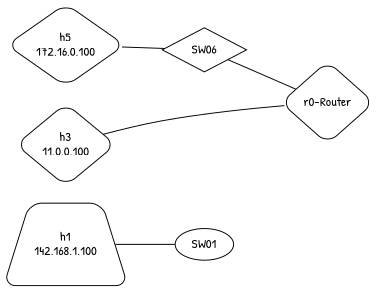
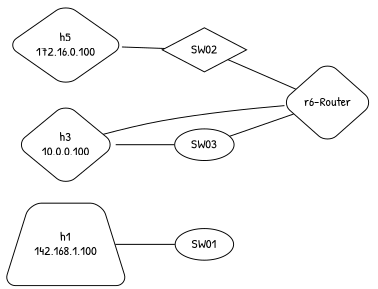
node "SW06": label "SW06" -> "SW02"
node "r0-Router": label "r0-Router" -> "r6-Router"
node "h3 11.0.0.100": label "h3 11.0.0.100" -> "h3 10.0.0.100"
node "SW03": added
